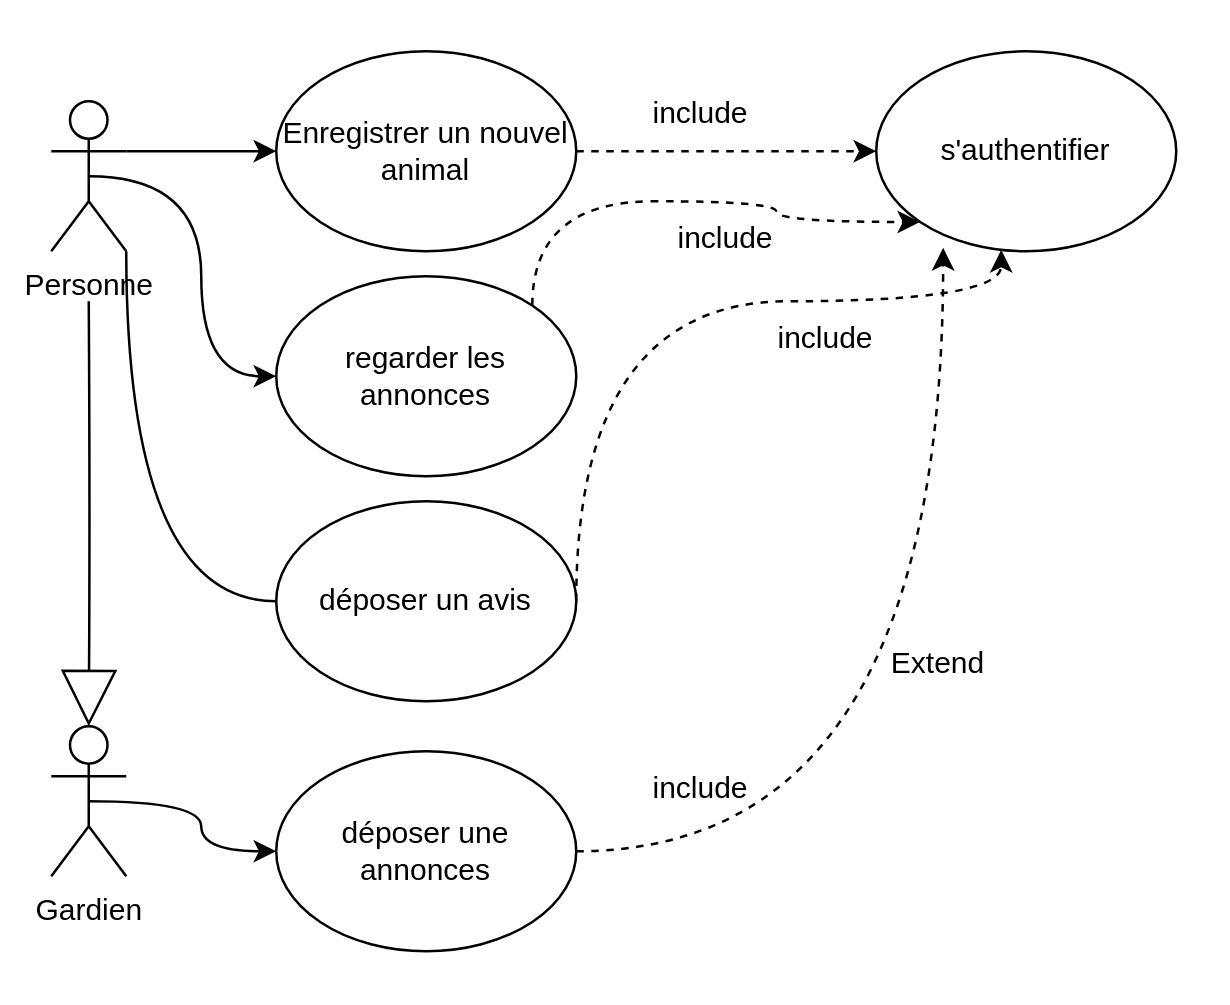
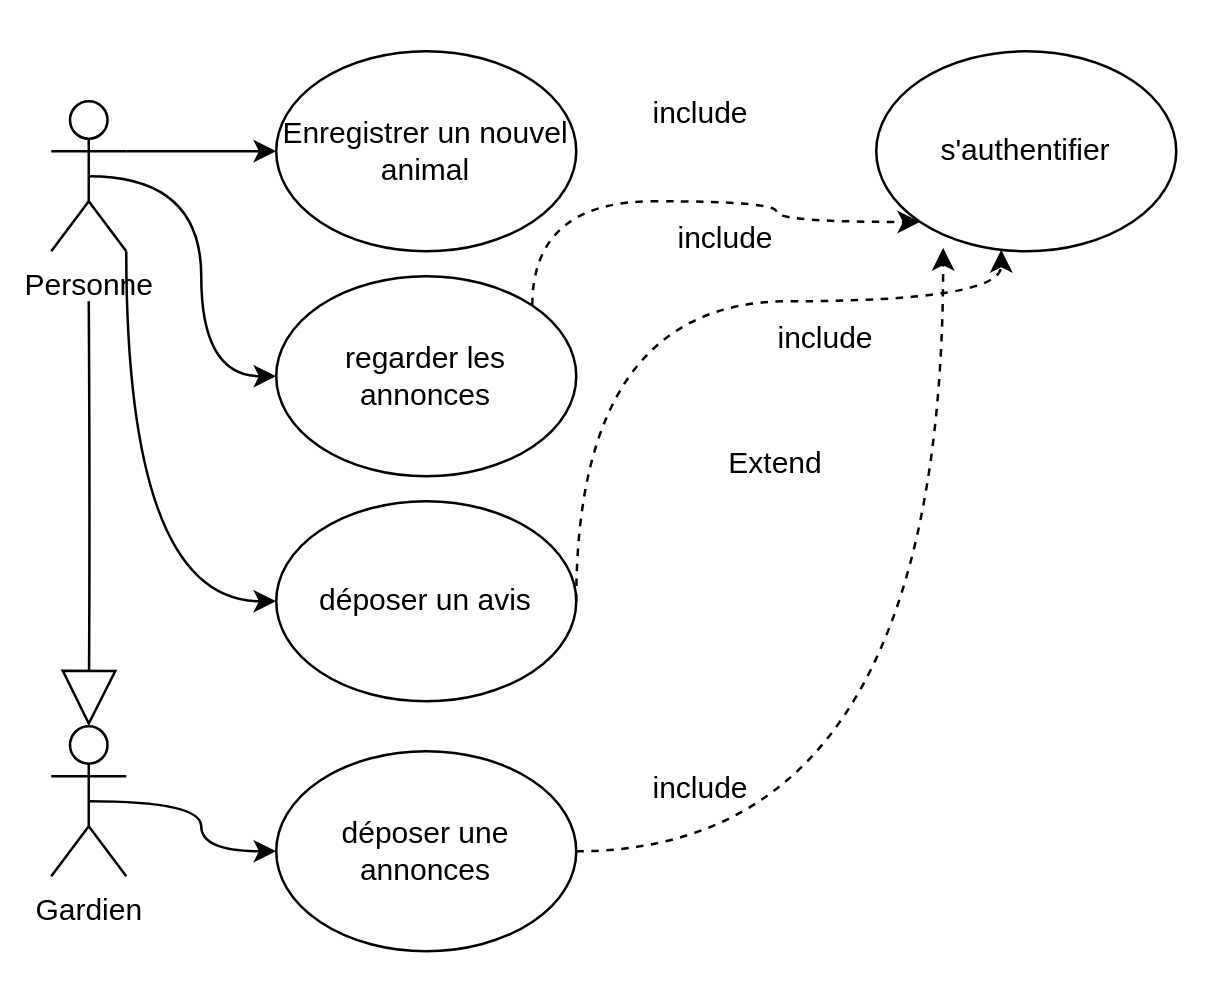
edge "Enregistrer un nouvel animal" -> "s'authentifier": removed
edge "Personne" -- "déposer un avis": arrowhead none -> classic
node "Extend": moved (939, 664) -> (776, 464)
